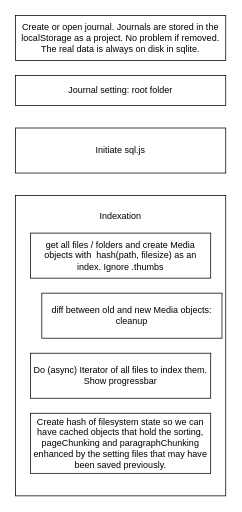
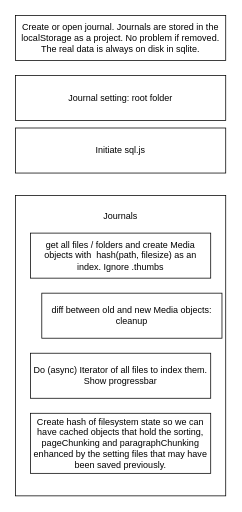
node "Journal setting: root folder": size 210x30 -> 210x45
node "Indexation": label "Indexation" -> "Journals"
